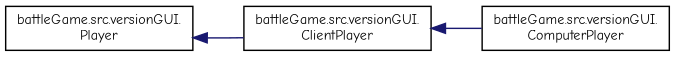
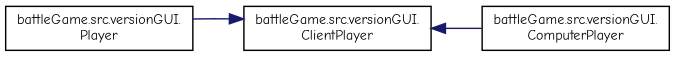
edge "battleGame.src.versionGUI. ClientPlayer" -> "battleGame.src.versionGUI. Player": reversed
